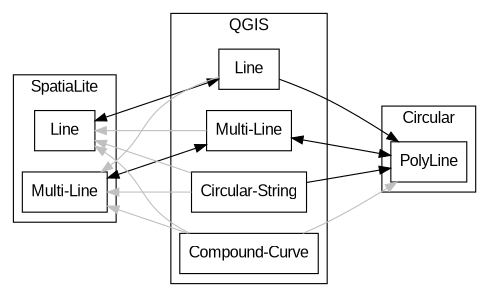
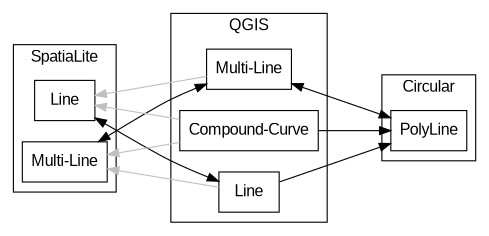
node "Circular-String": removed
edge "Compound-Curve" -> "PolyLine": color grey -> black
